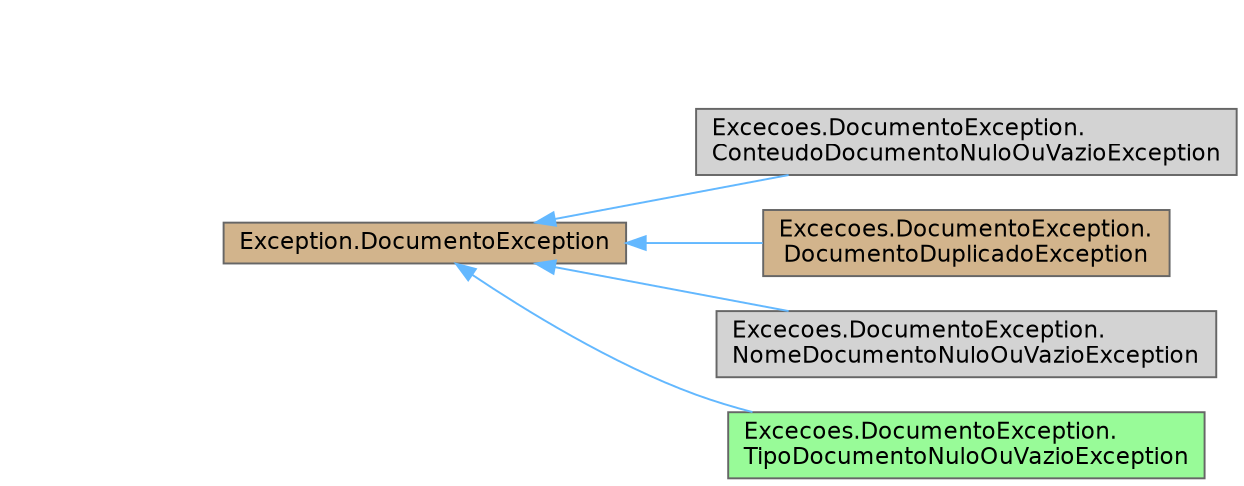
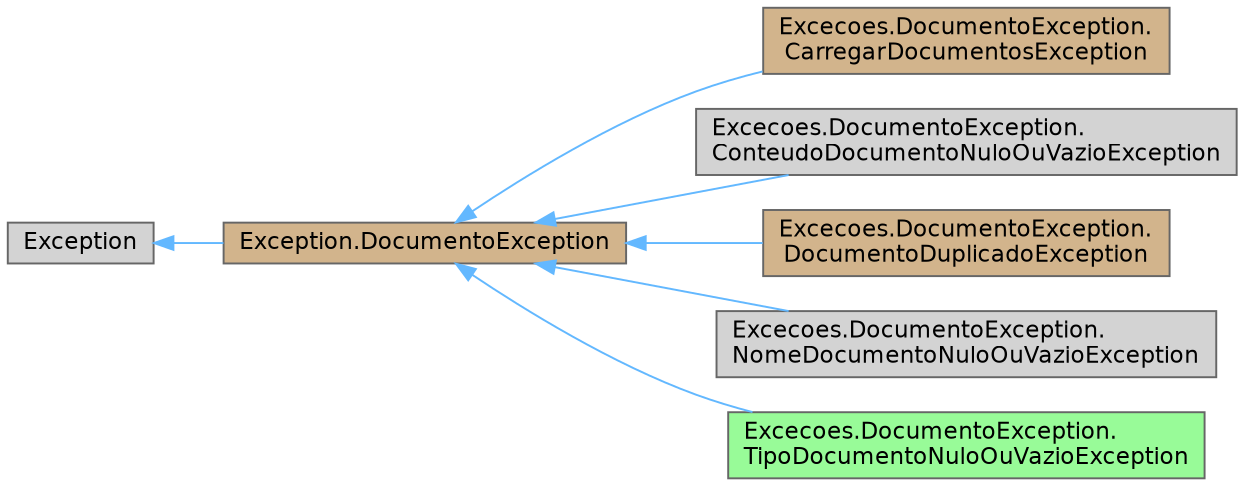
node "Excecoes.DocumentoException. CarregarDocumentosException": added
node "Exception": added
